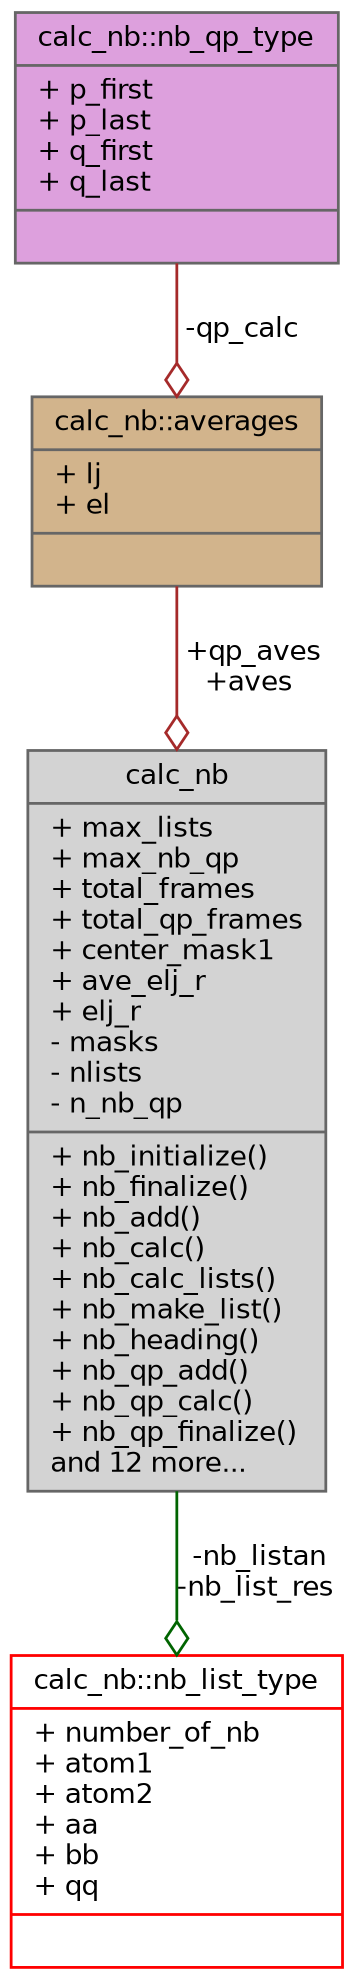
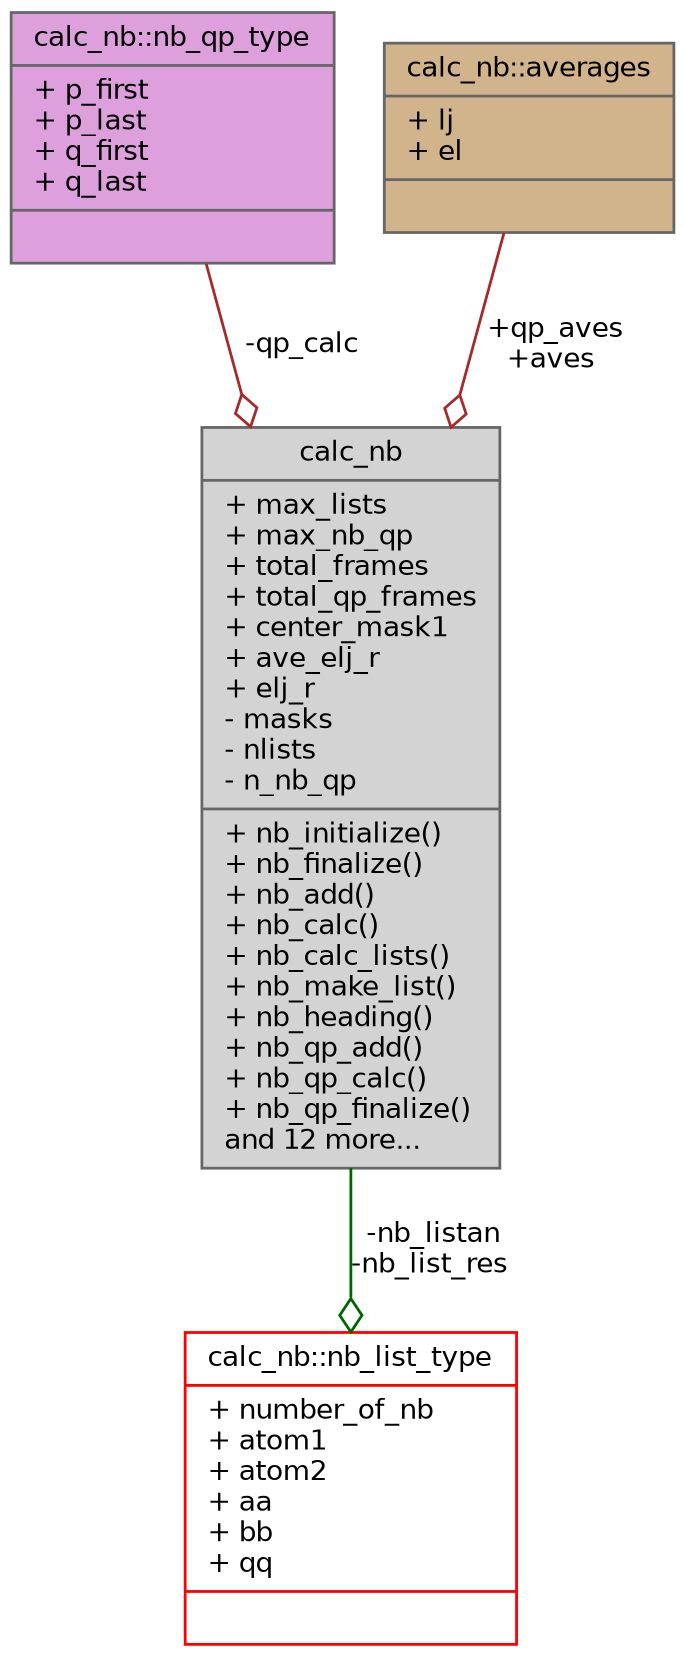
edge "calc_nb::nb_qp_type" -> "calc_nb::averages": now "calc_nb::nb_qp_type" -> "calc_nb"
